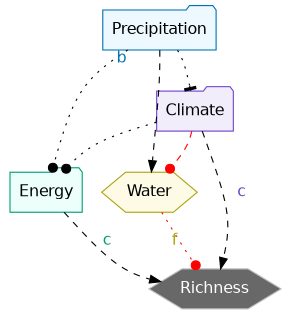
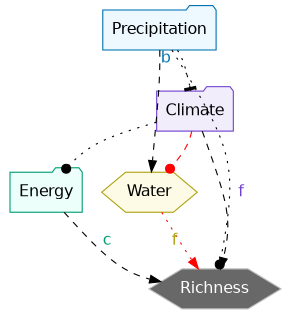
edge "Precipitation" -> "Energy": now "Precipitation" -> "Richness"
edge "Climate" -> "Richness": label "c" -> "f"
edge "Water" -> "Richness": arrowhead dot -> normal
